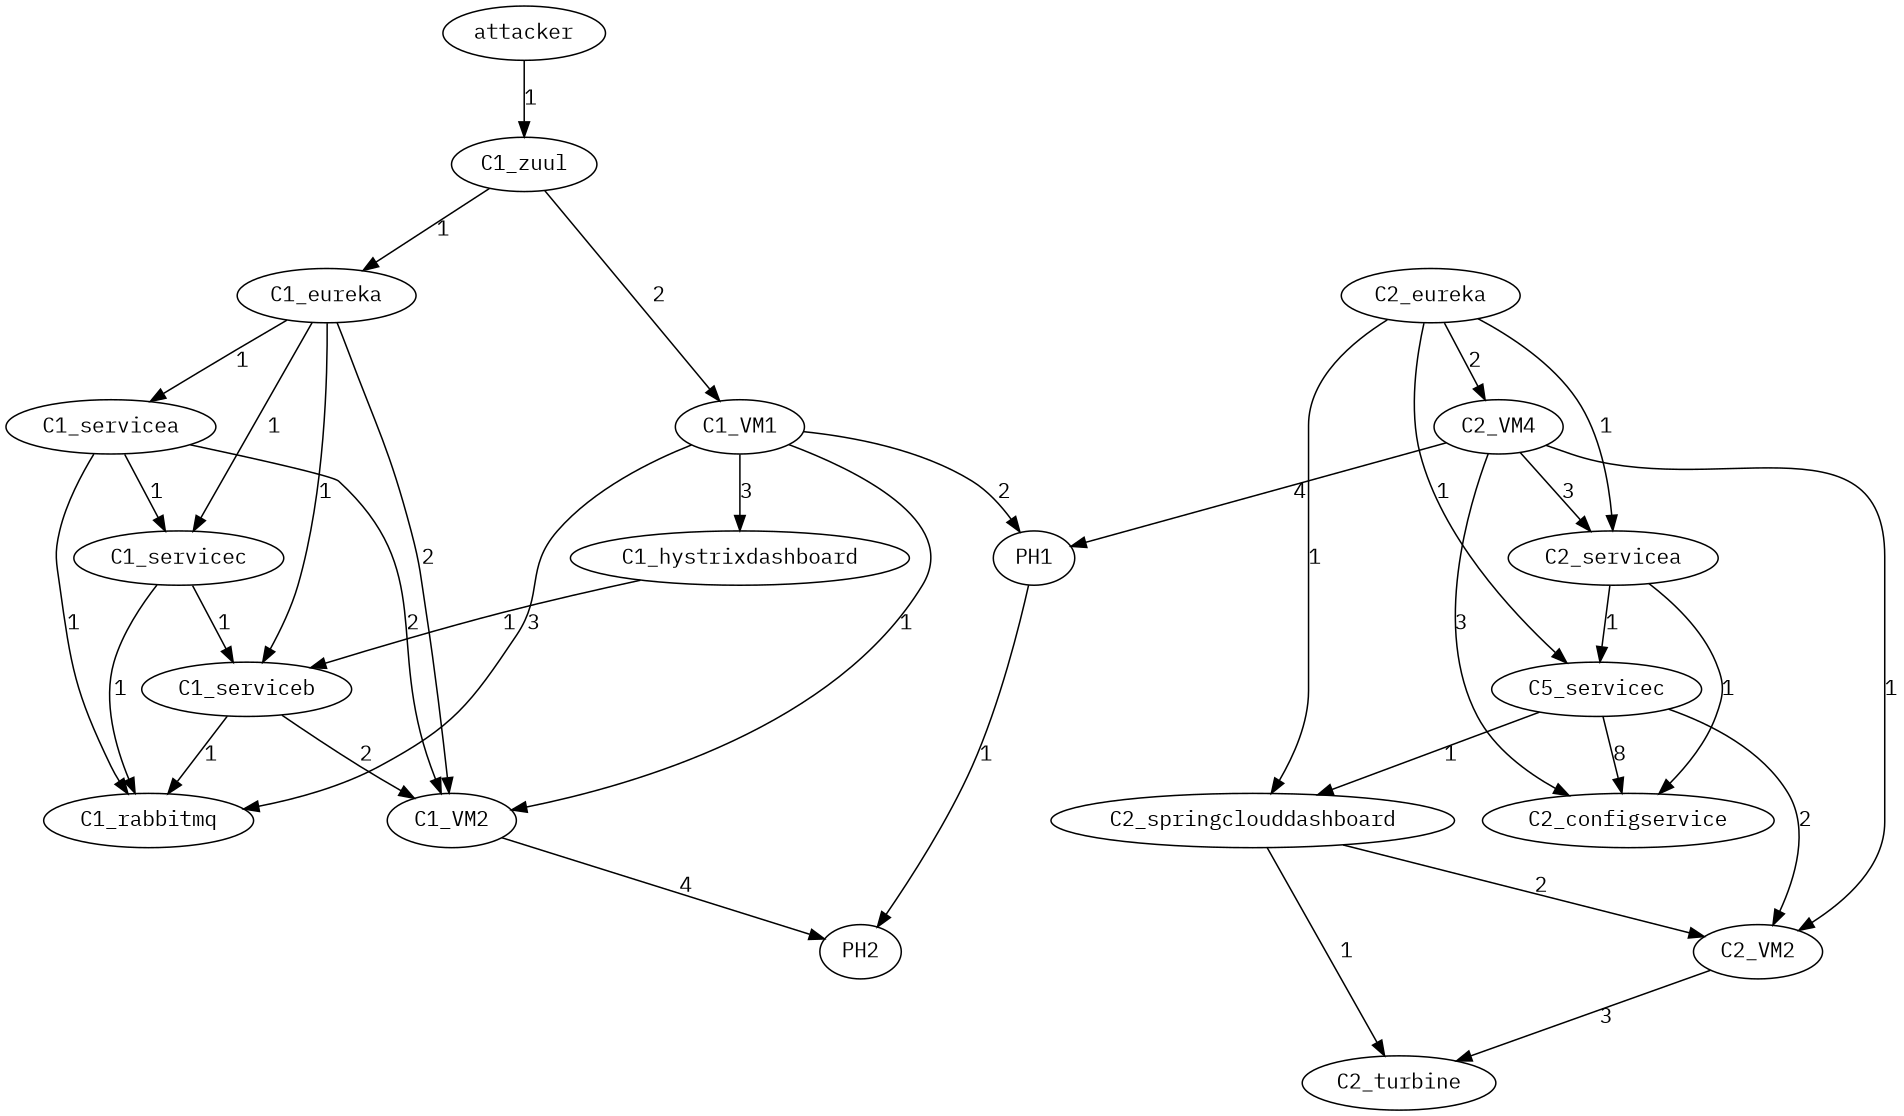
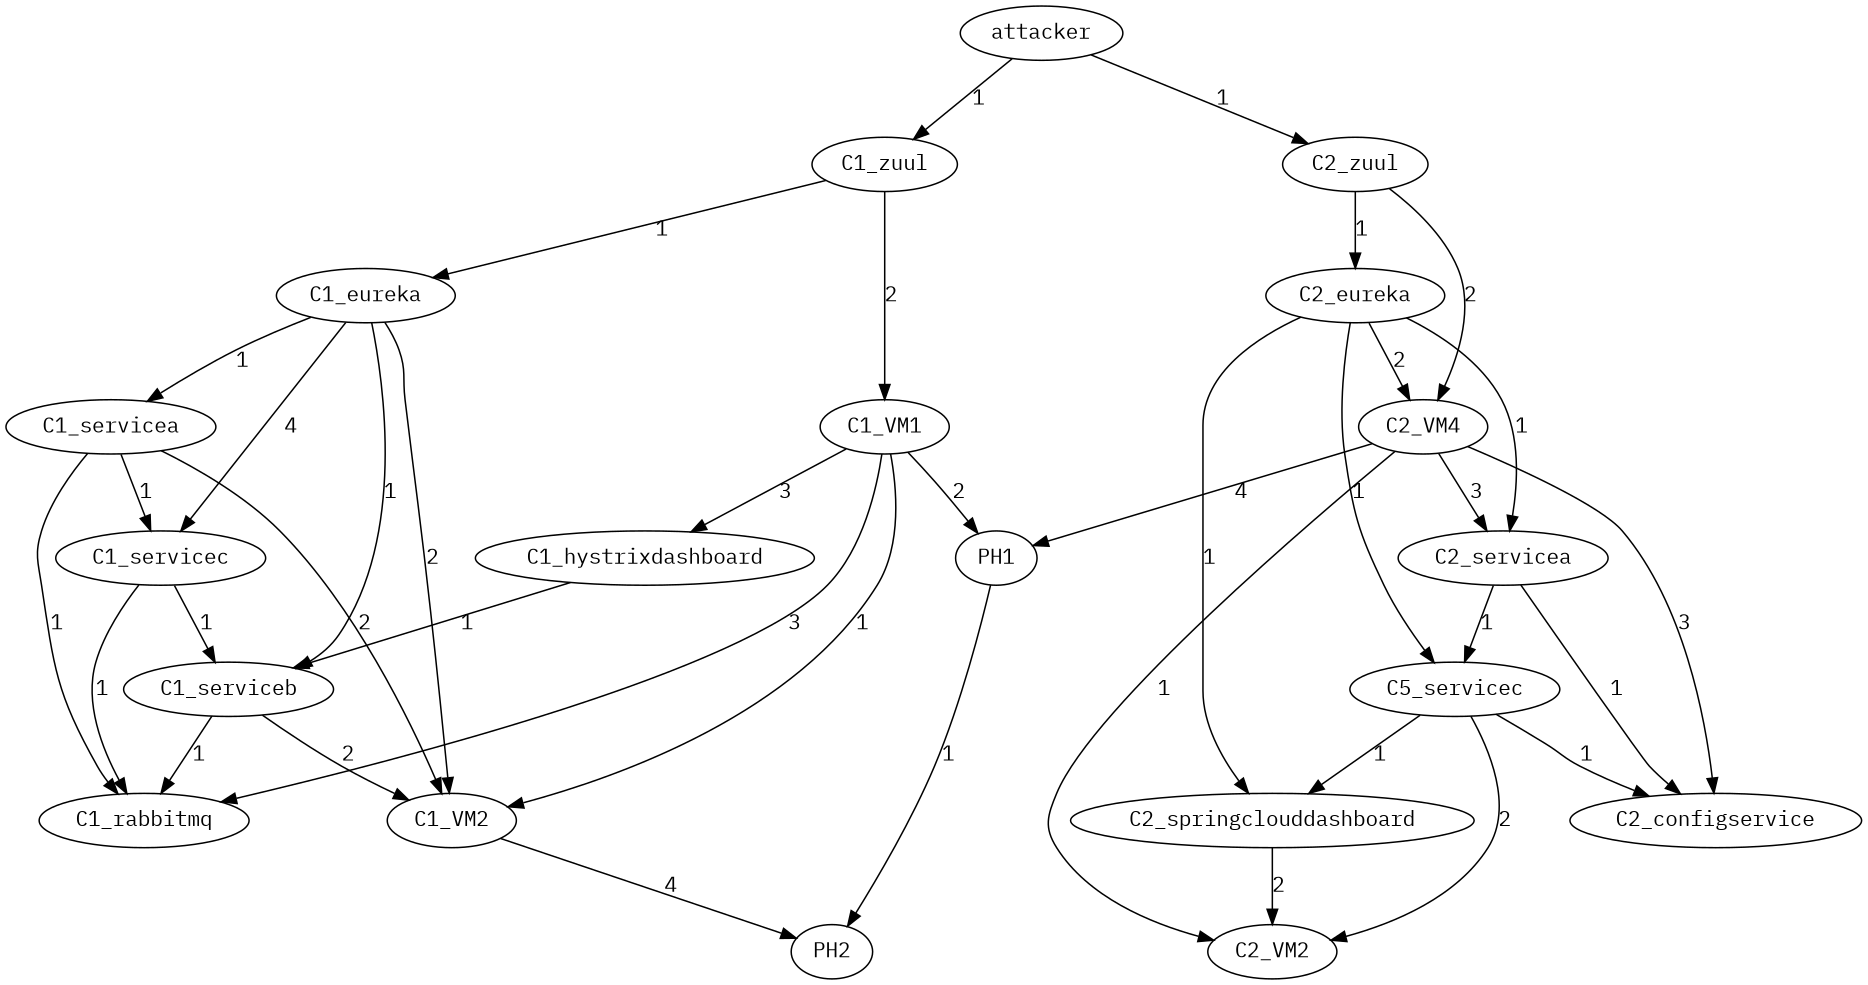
node "C2_zuul": added
edge "C1_eureka" -> "C1_servicec": label "1" -> "4"
edge "C5_servicec" -> "C2_configservice": label "8" -> "1"
node "C2_turbine": removed
